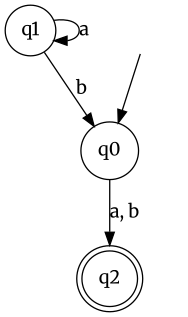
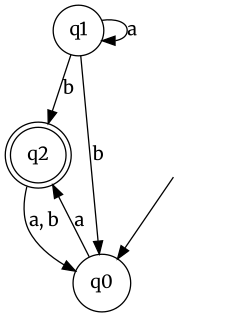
edge "q1" -> "q2": added, label "b"
edge "q0" -> "q2": label "a, b" -> "a"
edge "q2" -> "q0": added, label "a, b"
